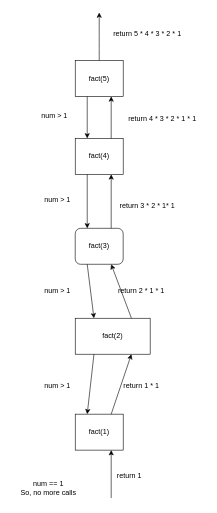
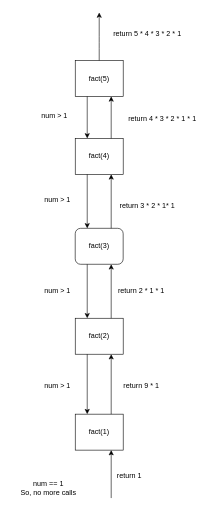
node "fact(2)": size 75x36 -> 48x36
node "return 1 * 1": label "return 1 * 1" -> "return 9 * 1"
